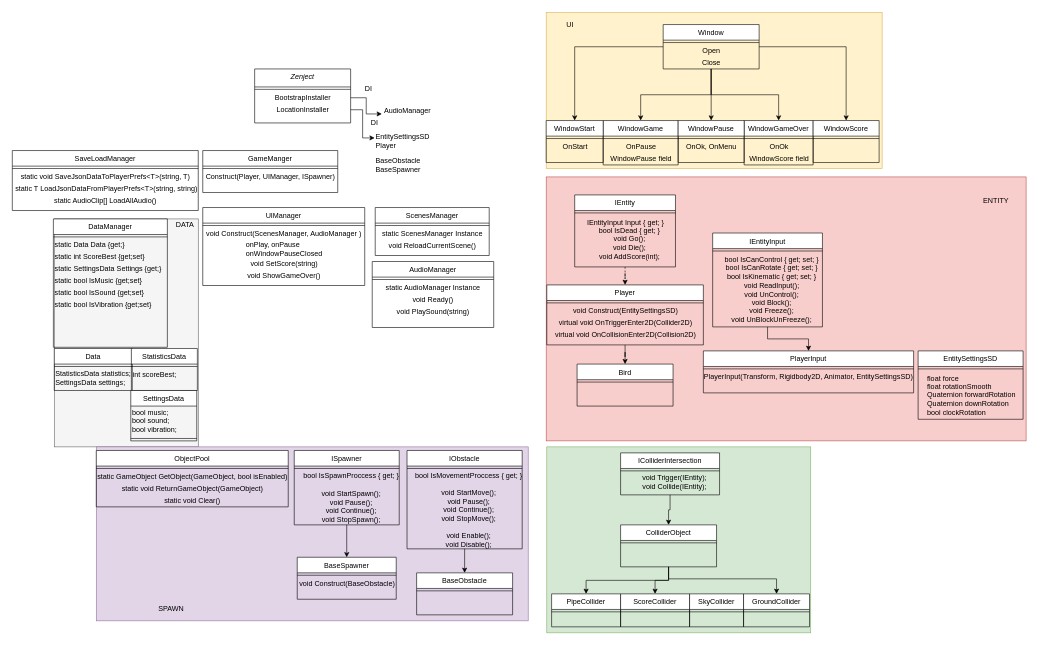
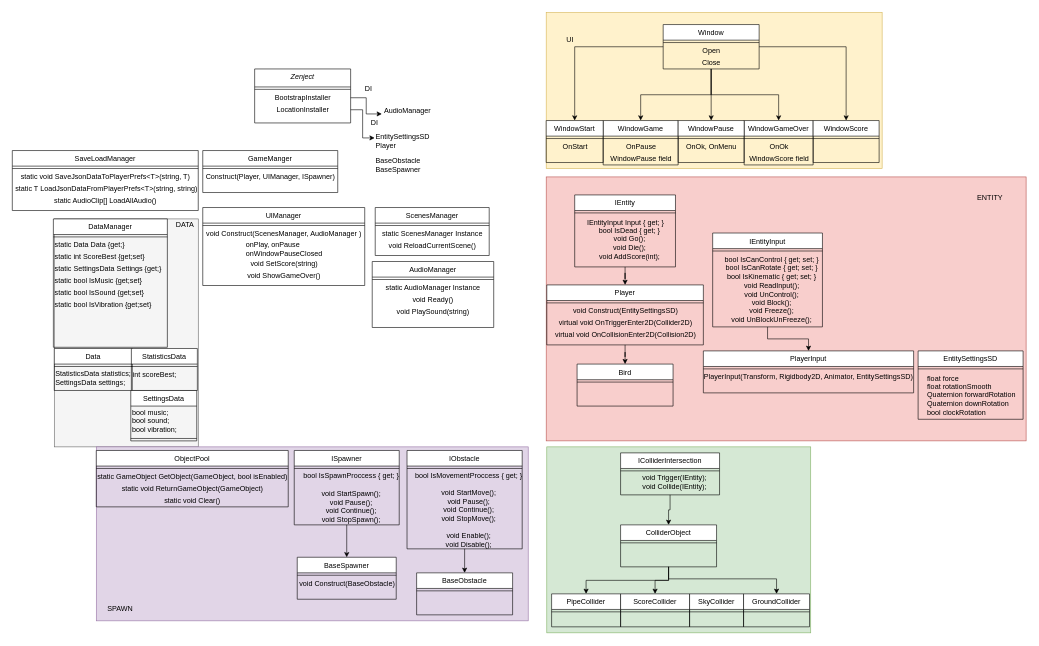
node "UI": moved (570, 24) -> (570, 39)
node "ENTITY": moved (996, 201) -> (990, 198)
edge "IEntity" -> "Player": style dashed -> solid
node "SPAWN": moved (171, 609) -> (120, 609)
